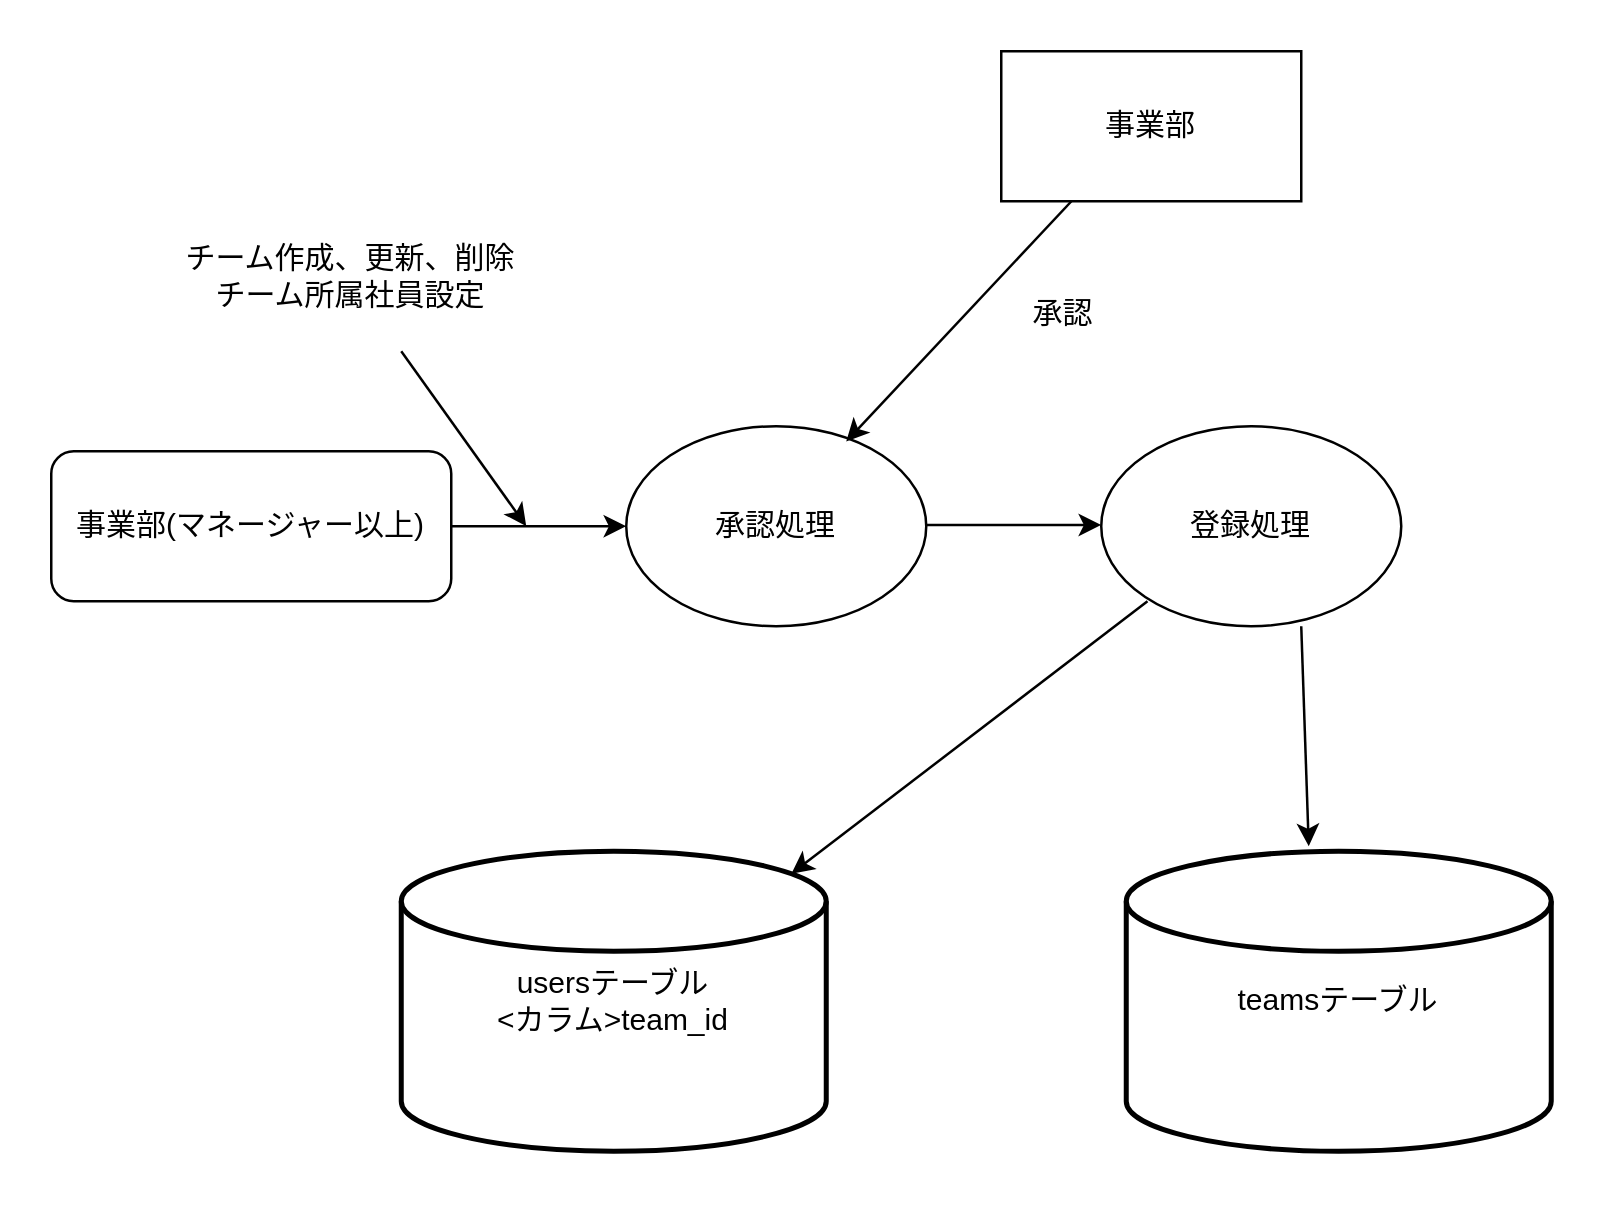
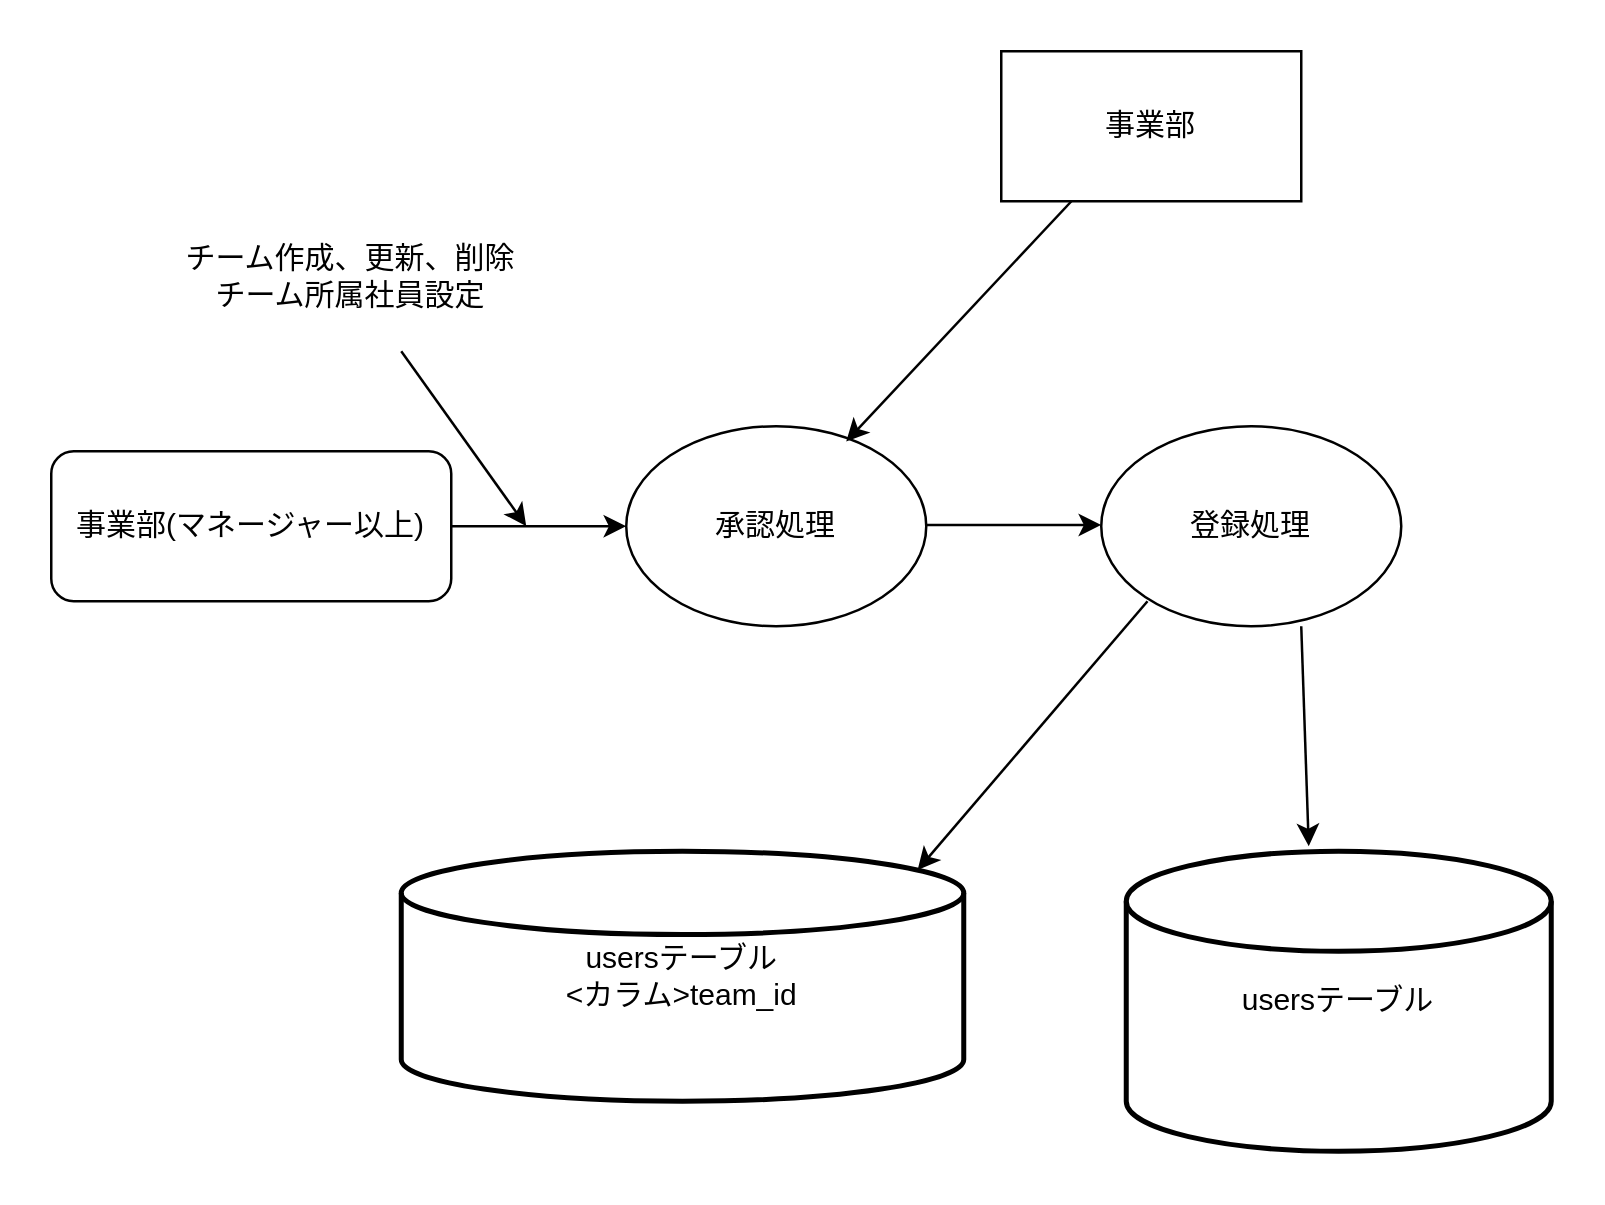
node "承認": removed
node "usersテーブル <カラム>team_id": size 425x300 -> 563x250
node "teamsテーブル": label "teamsテーブル" -> "usersテーブル"
